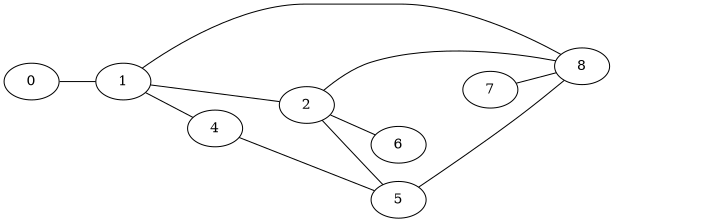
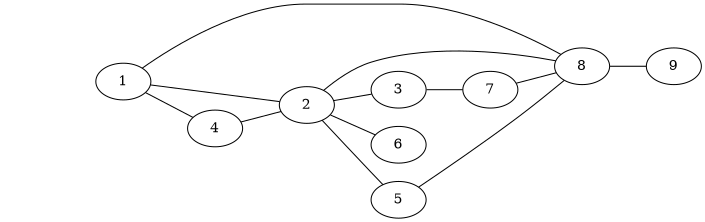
node "9": added
node "0": removed
node "3": added
edge "4" -- "5": now "4" -- "2"
